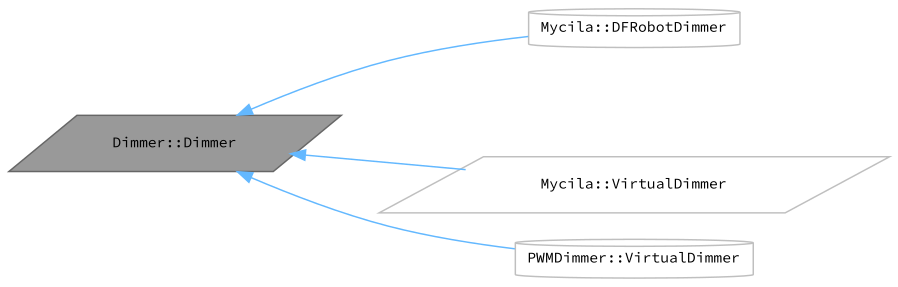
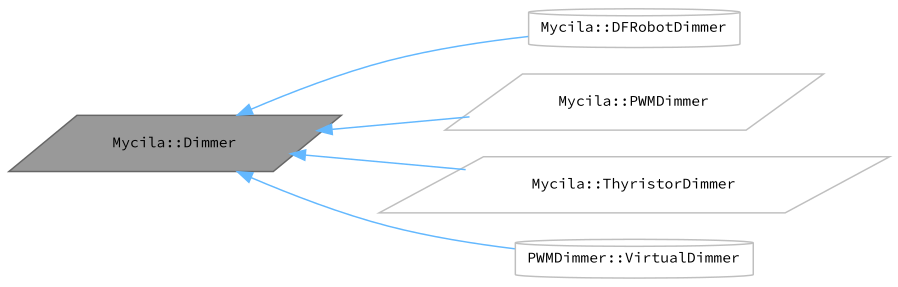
node "Mycila::PWMDimmer": added
node "Dimmer::Dimmer": label "Dimmer::Dimmer" -> "Mycila::Dimmer"
node "Mycila::VirtualDimmer": label "Mycila::VirtualDimmer" -> "Mycila::ThyristorDimmer"
